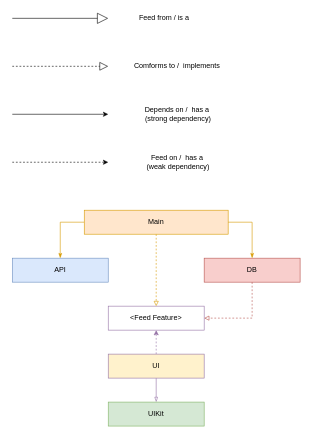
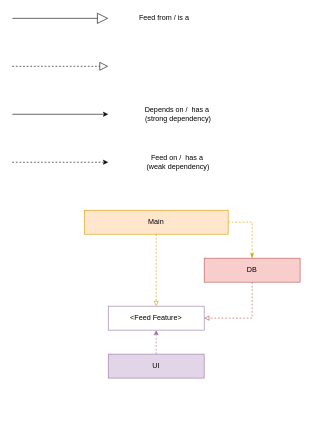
node "Comforms to / implements": removed
edge "Main" -> "API": removed
edge "Main" -> "DB": style solid -> dashed
node "API": removed
node "UI": fillcolor #fff2cc -> #e1d5e7
edge "UI" -> "UIKit": removed
node "UIKit": removed
